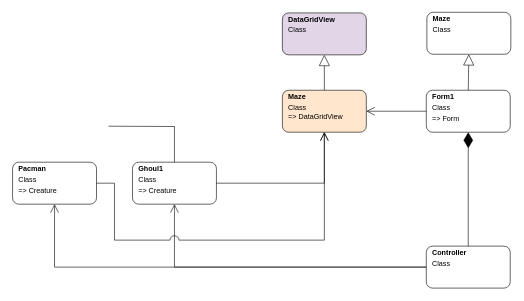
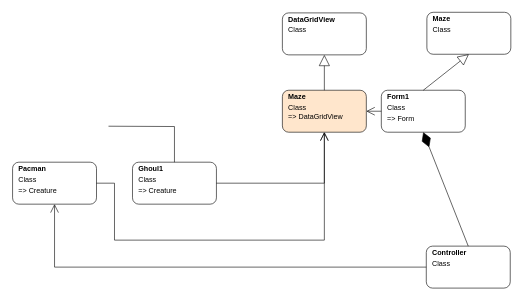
node "DataGridView Class": fillcolor #e1d5e7 -> #ffffff
node "Form1 Class => Form": moved (468, 111) -> (423, 111)
edge "Controller Class" -> "Ghoul1 Class => Creature": removed
